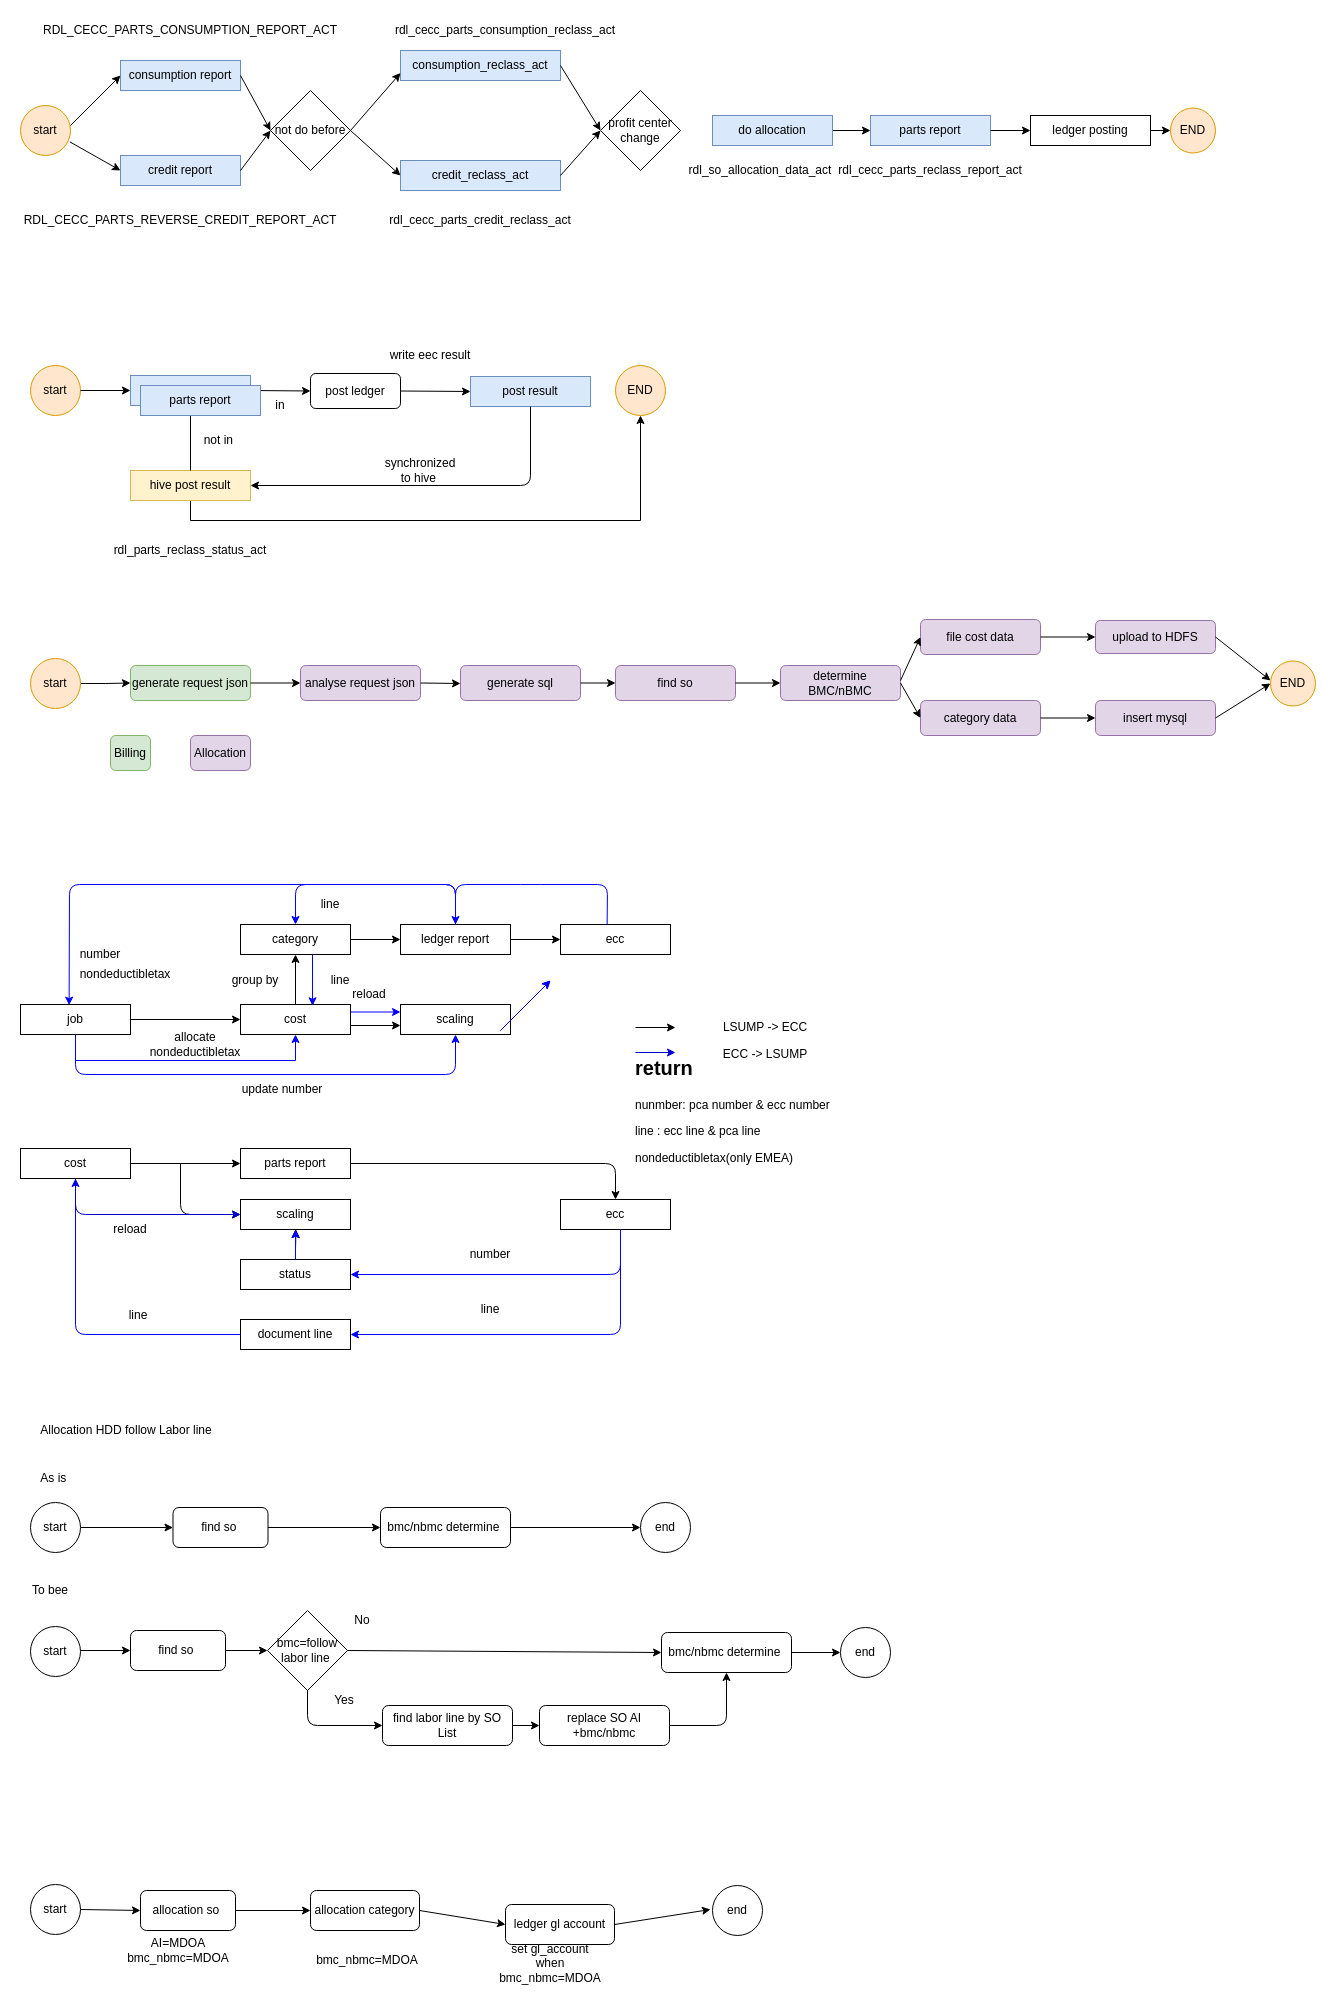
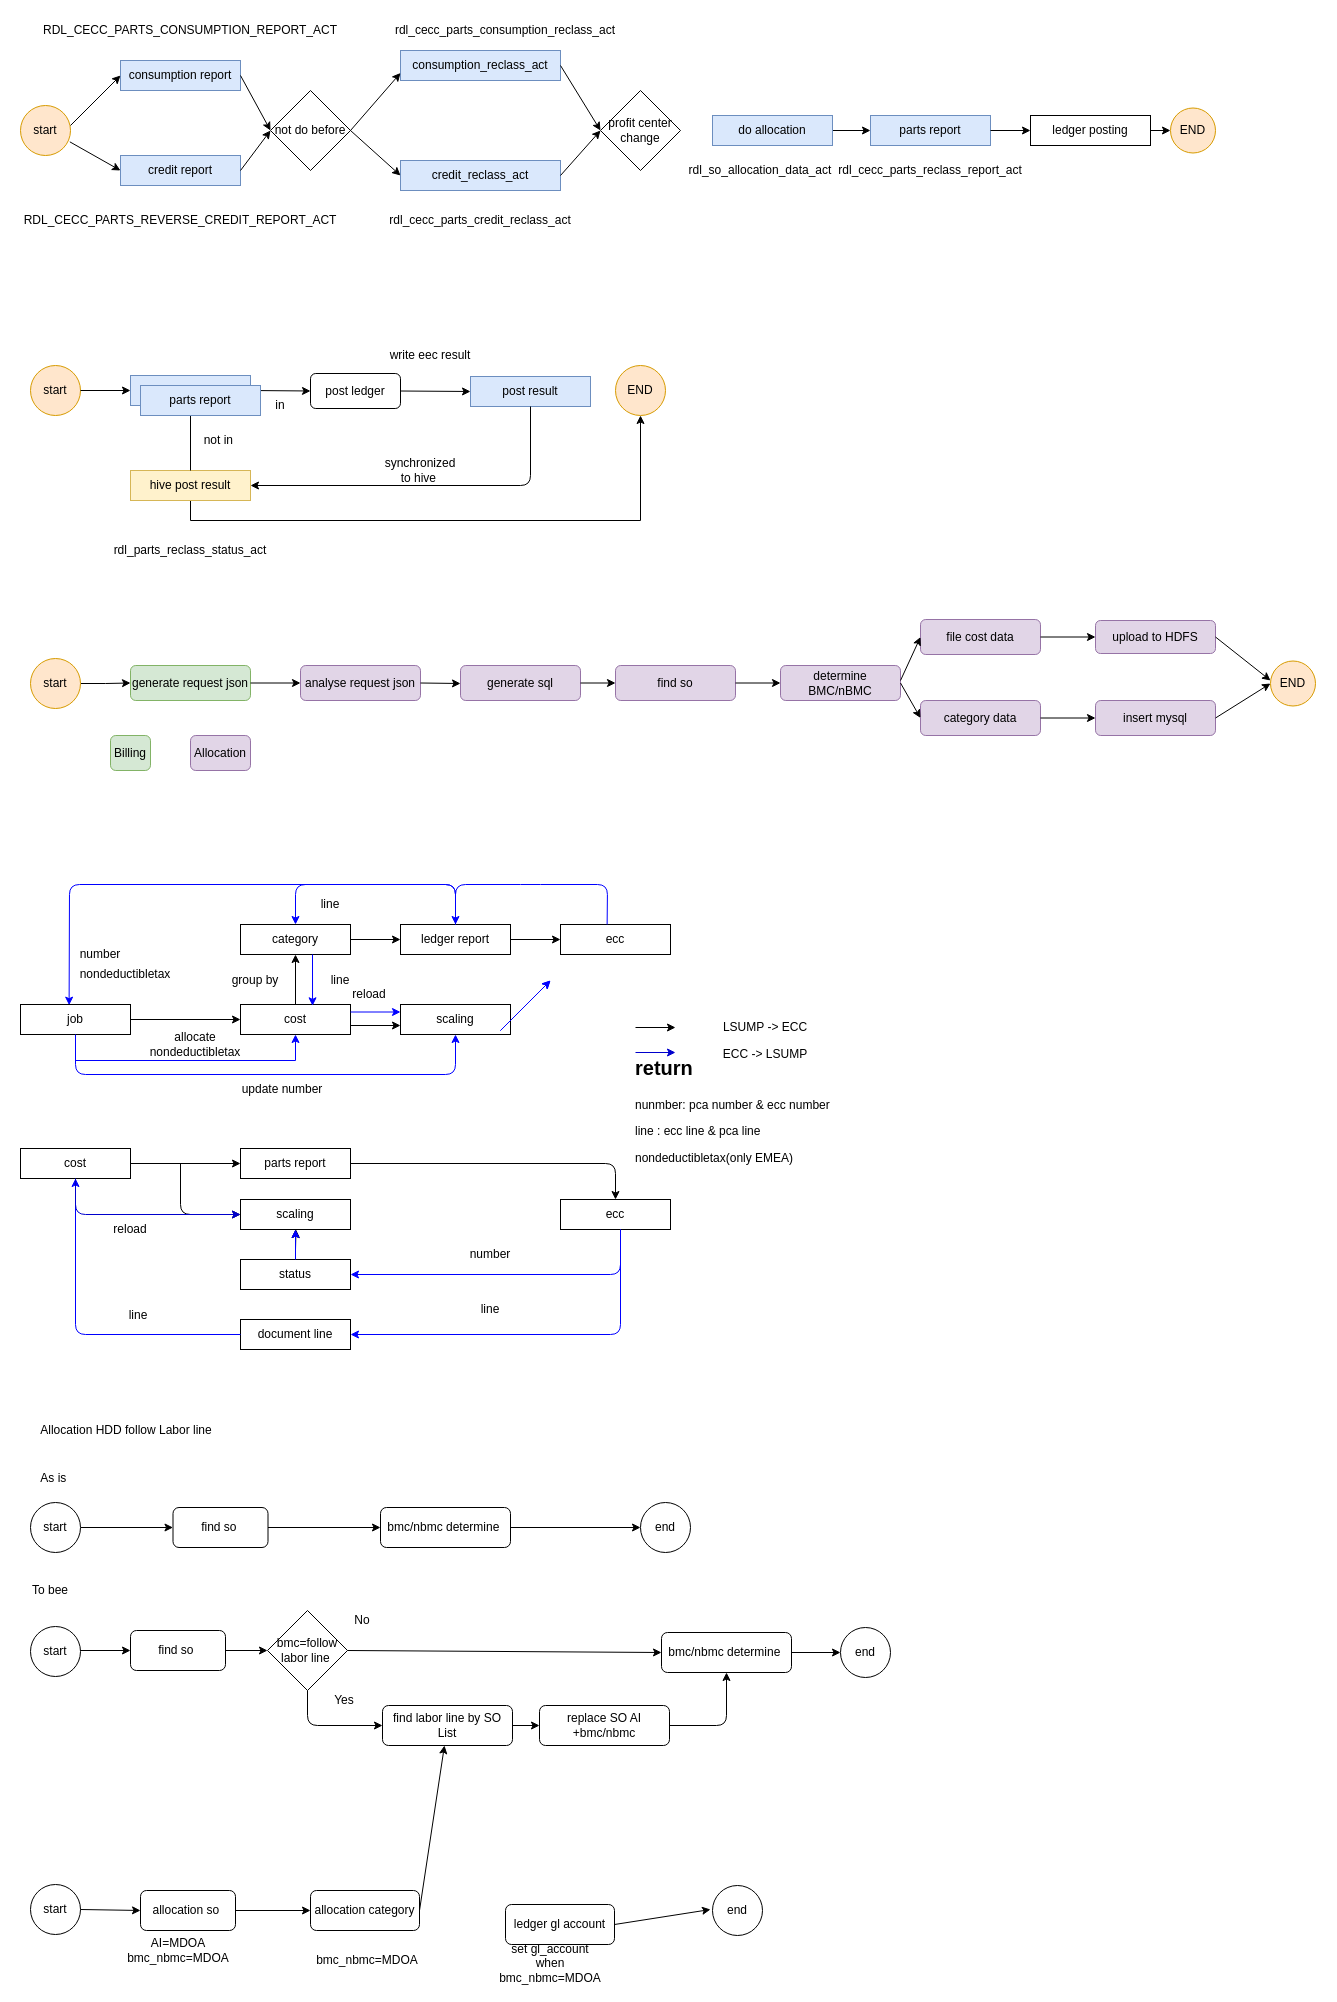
edge "allocation category" -> "ledger gl account": now "allocation category" -> "find labor line by SO List"
